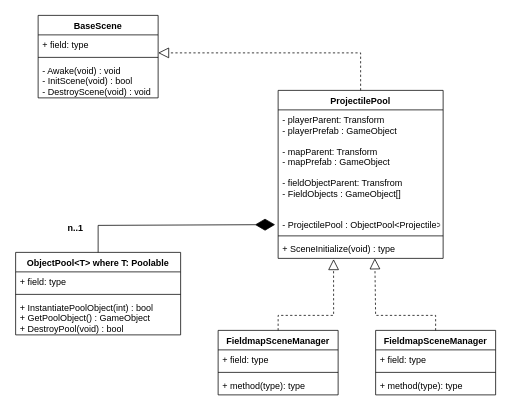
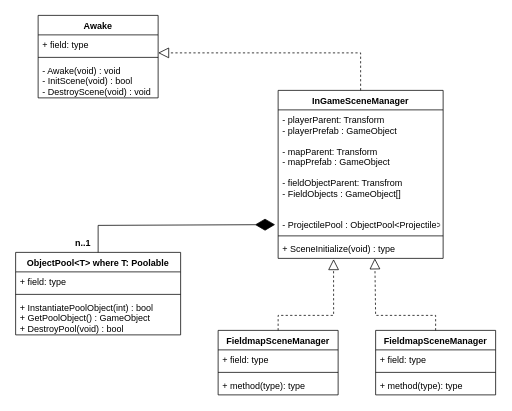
node "BaseScene": label "BaseScene" -> "Awake"
node "ProjectilePool": label "ProjectilePool" -> "InGameSceneManager"
node "n..1": moved (75, 228) -> (83, 243)
